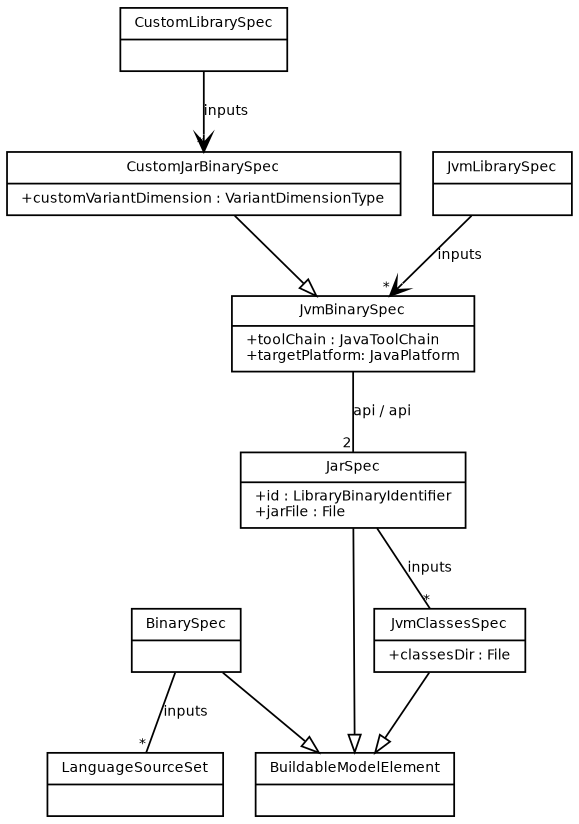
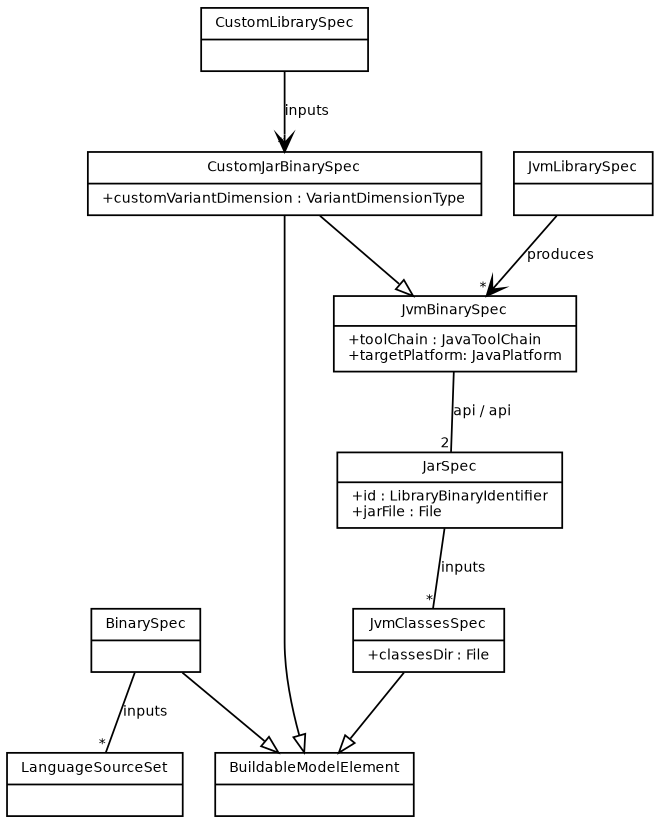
edge "JvmLibrarySpec" -> "JvmBinarySpec": label "inputs" -> "produces"
edge "JarSpec" -> "BuildableModelElement": now "CustomJarBinarySpec" -> "BuildableModelElement"
